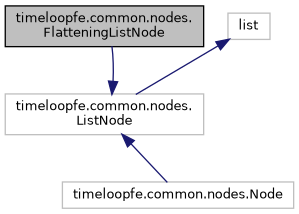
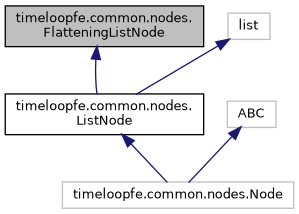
edge "timeloopfe.common.nodes. FlatteningListNode" -> "timeloopfe.common.nodes. ListNode": reversed
node "timeloopfe.common.nodes. ListNode": color grey75 -> black
node "ABC": added
